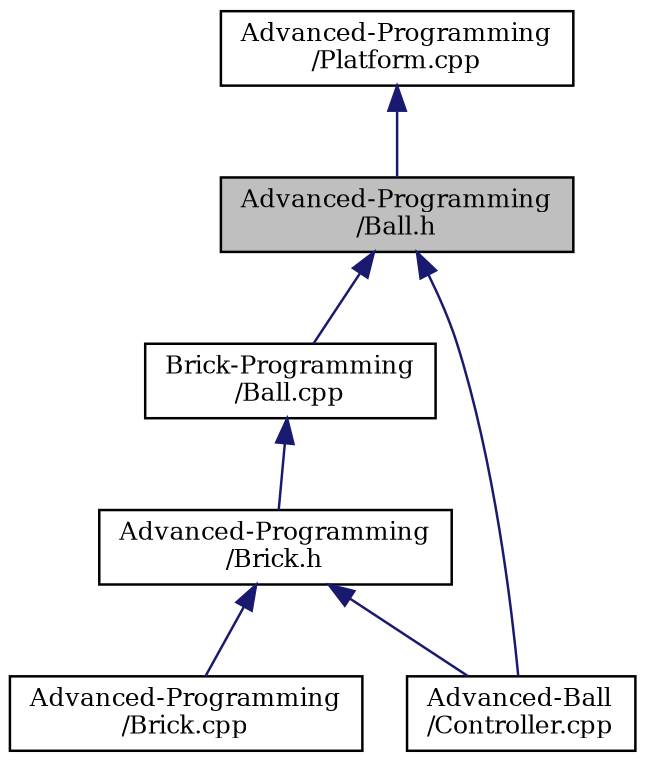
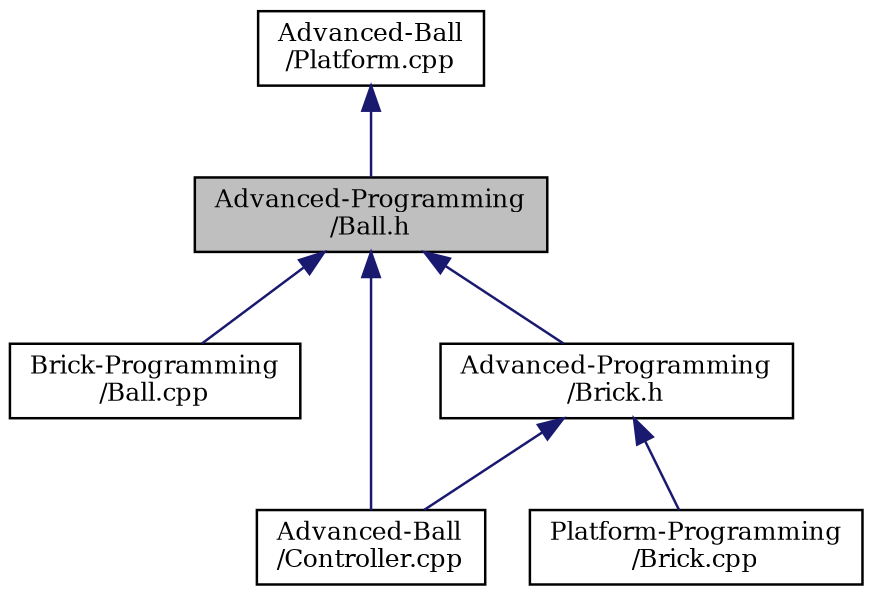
node "Advanced-Programming /Platform.cpp": label "Advanced-Programming /Platform.cpp" -> "Advanced-Ball /Platform.cpp"
edge "Advanced-Programming /Brick.h" -> "Brick-Programming /Ball.cpp": now "Advanced-Programming /Brick.h" -> "Advanced-Programming /Ball.h"
node "Advanced-Programming /Brick.cpp": label "Advanced-Programming /Brick.cpp" -> "Platform-Programming /Brick.cpp"
